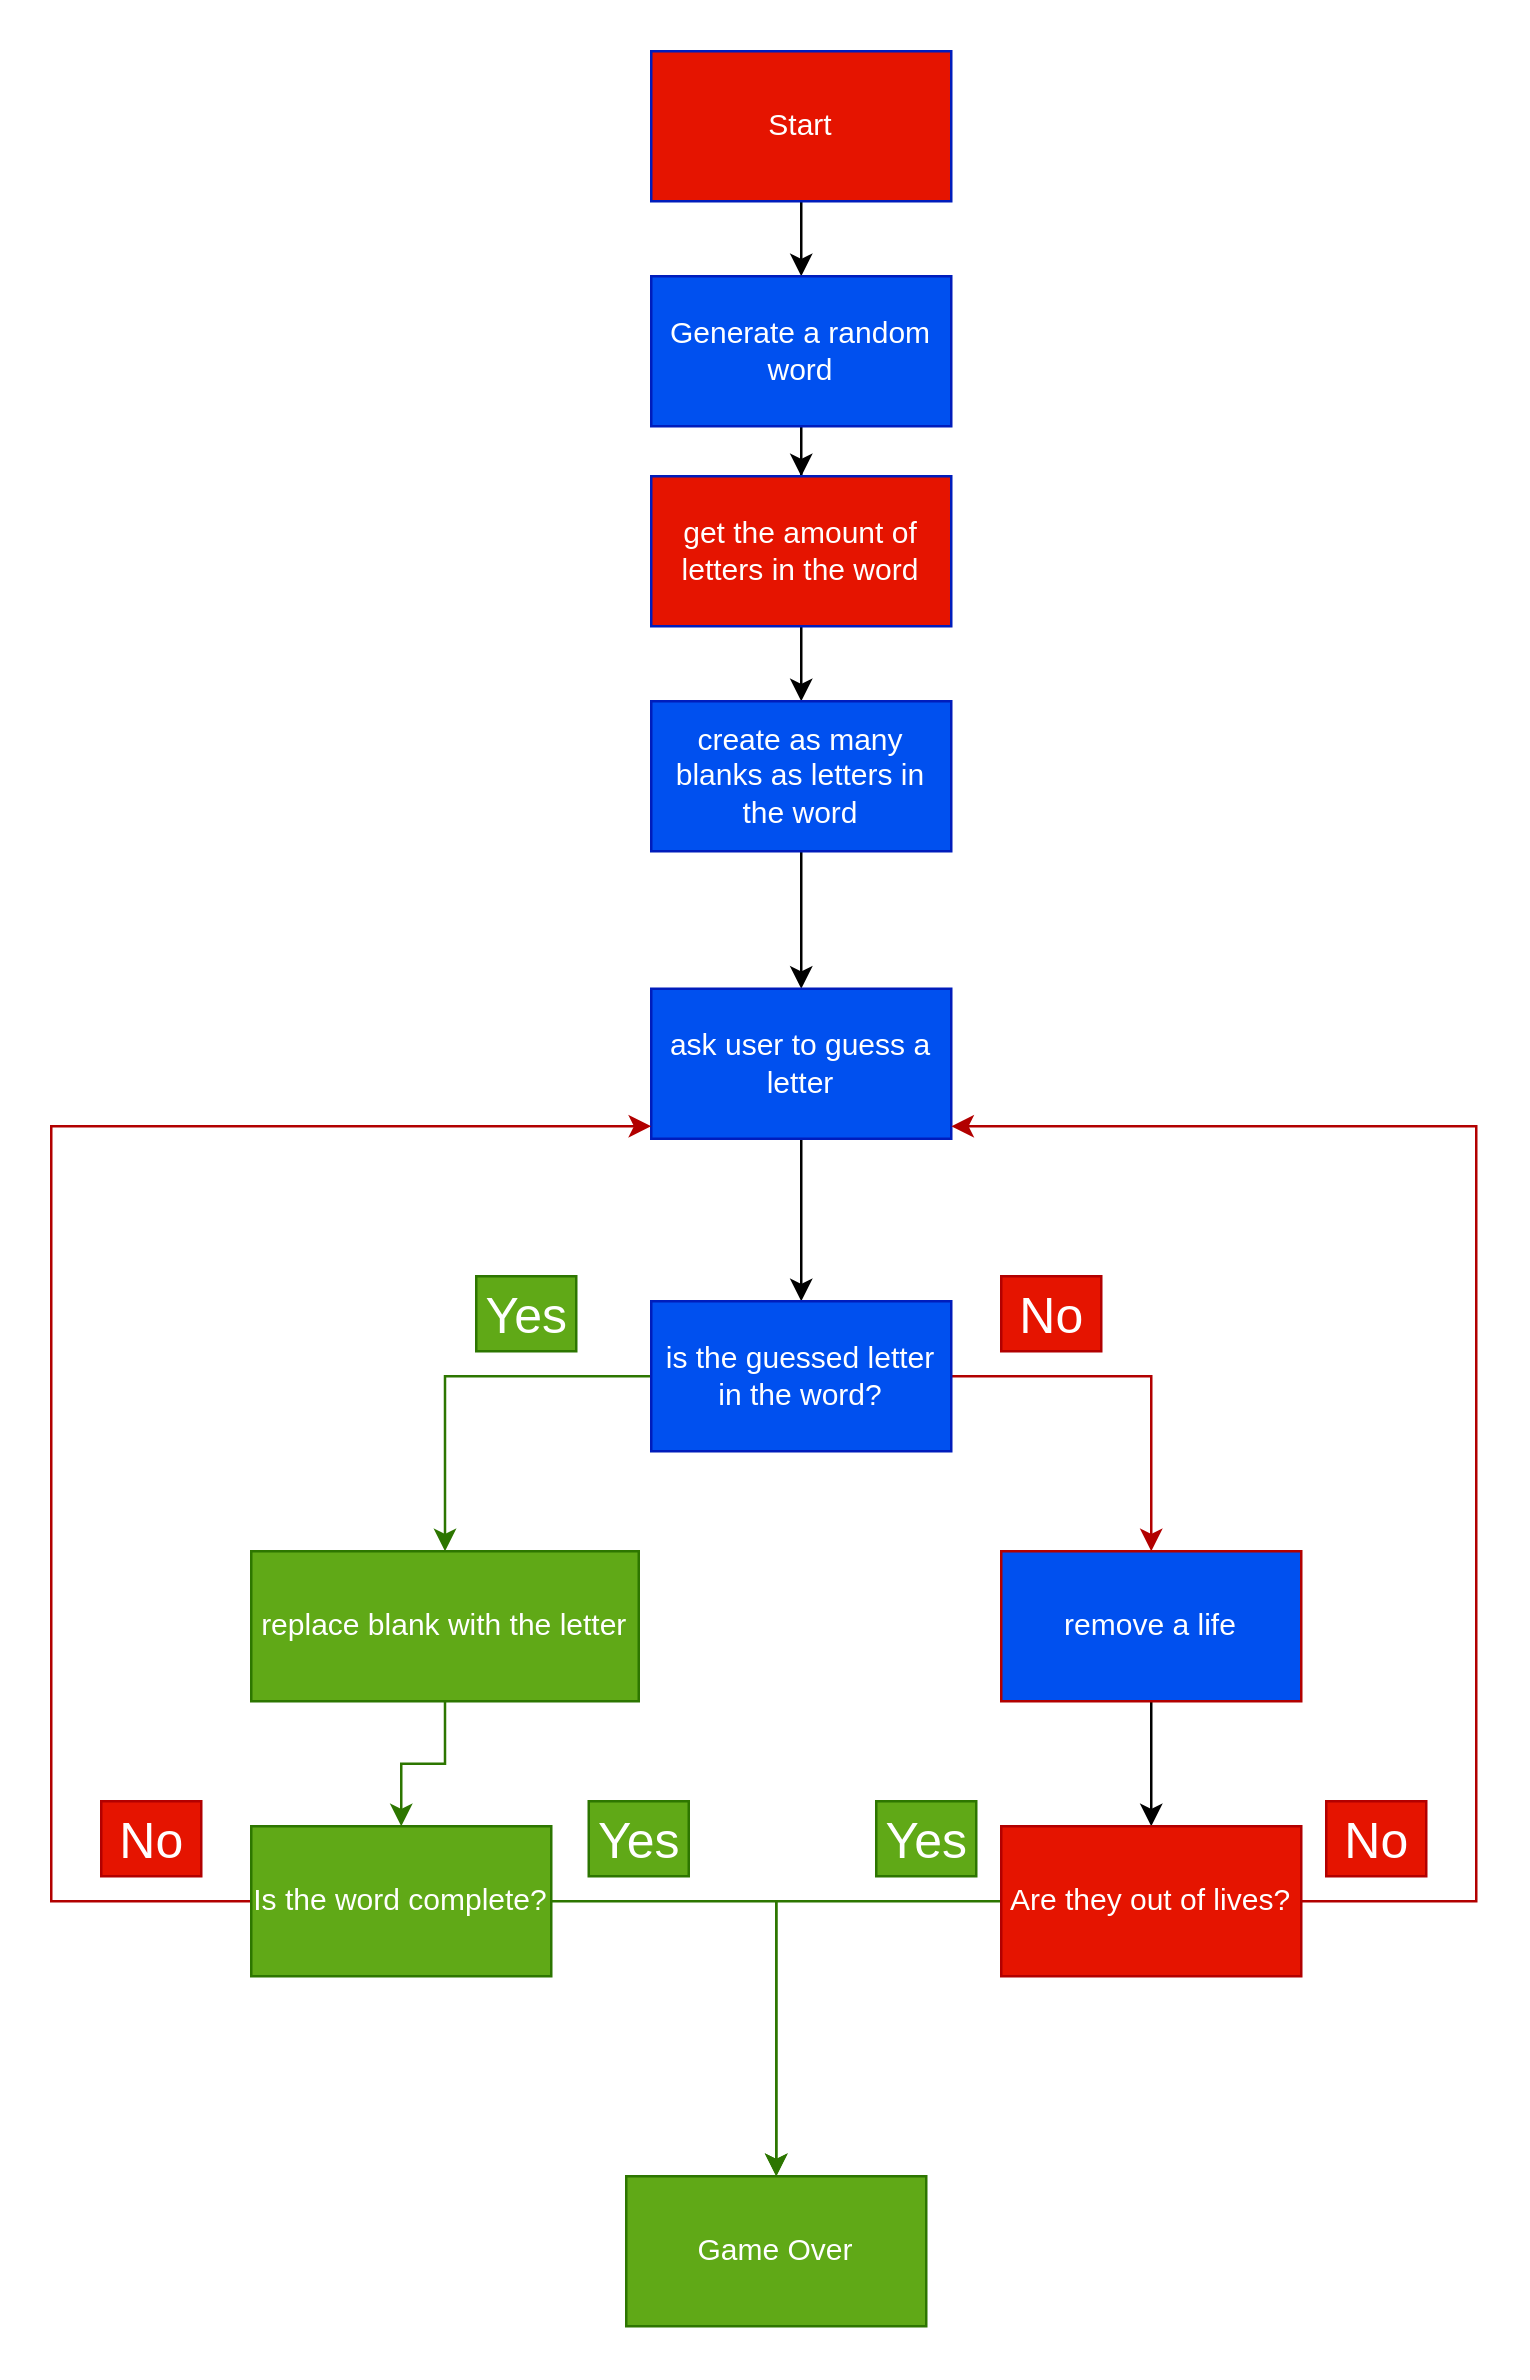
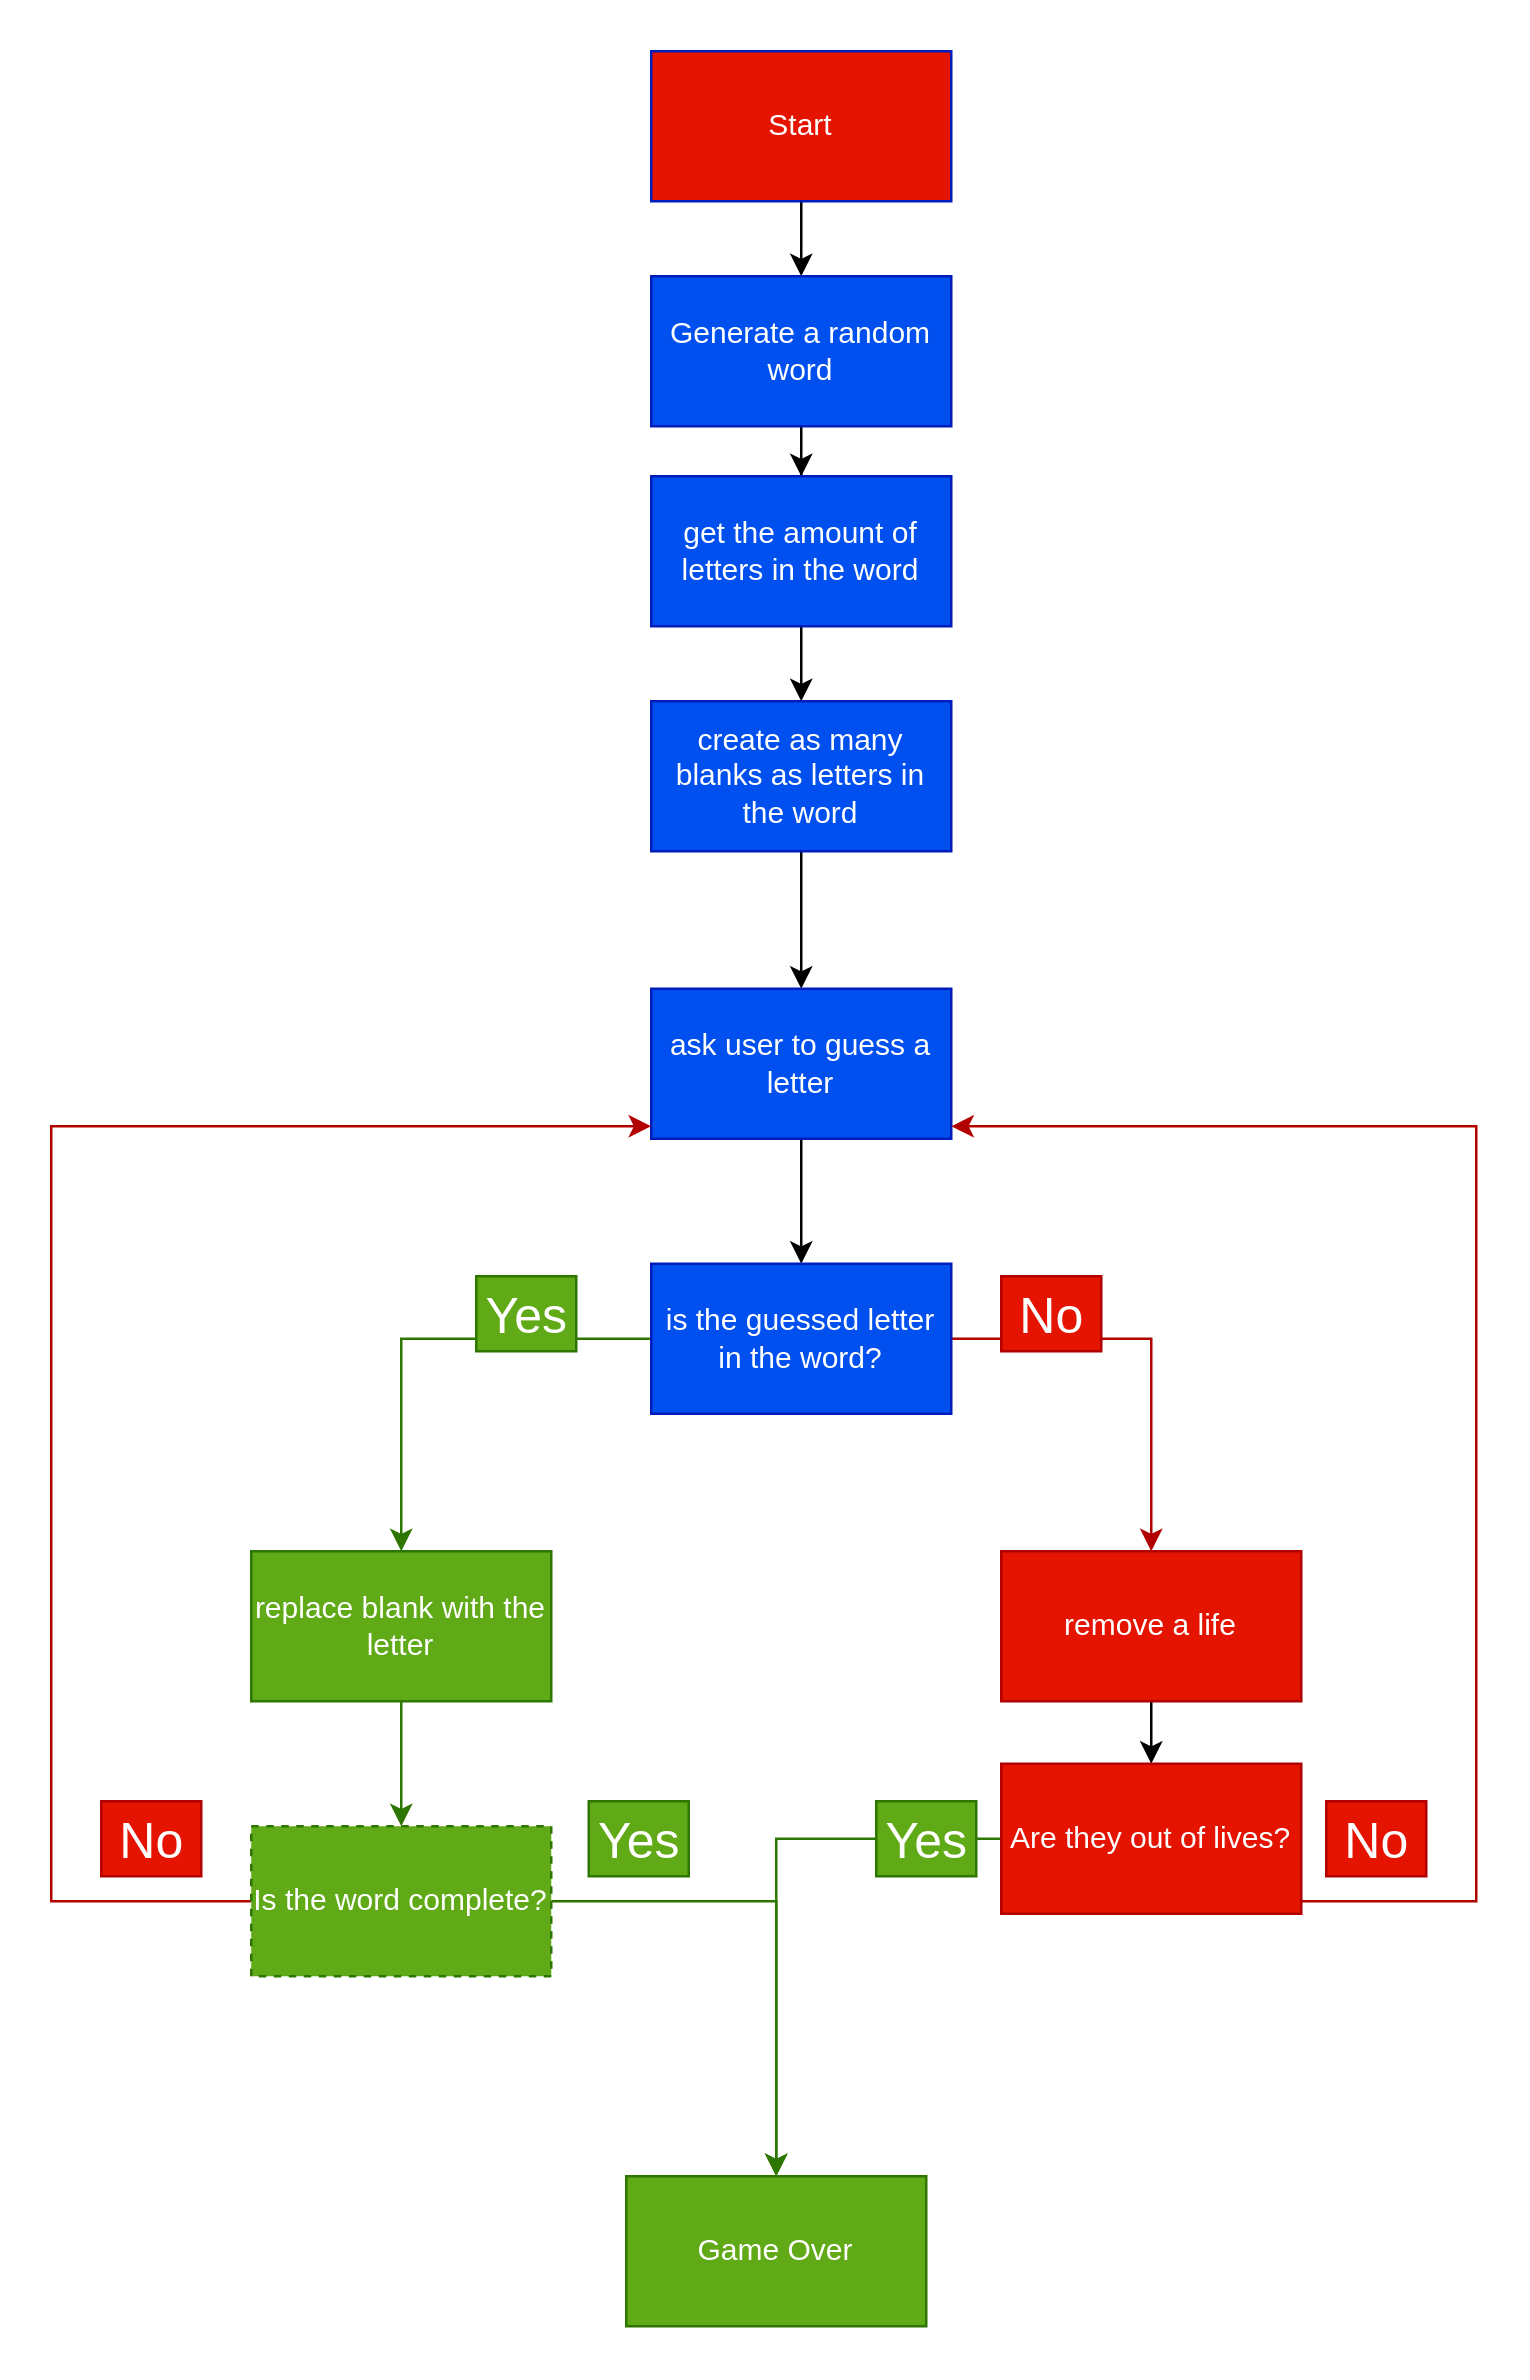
node "get the amount of letters in the word": fillcolor #e51400 -> #0050ef
node "is the guessed letter in the word?": moved (801, 1376) -> (801, 1339)
node "replace blank with the letter": size 388x150 -> 300x150
node "remove a life": fillcolor #0050ef -> #e51400
node "Is the word complete?": style solid -> dashed
node "Are they out of lives?": moved (1151, 1901) -> (1151, 1839)
